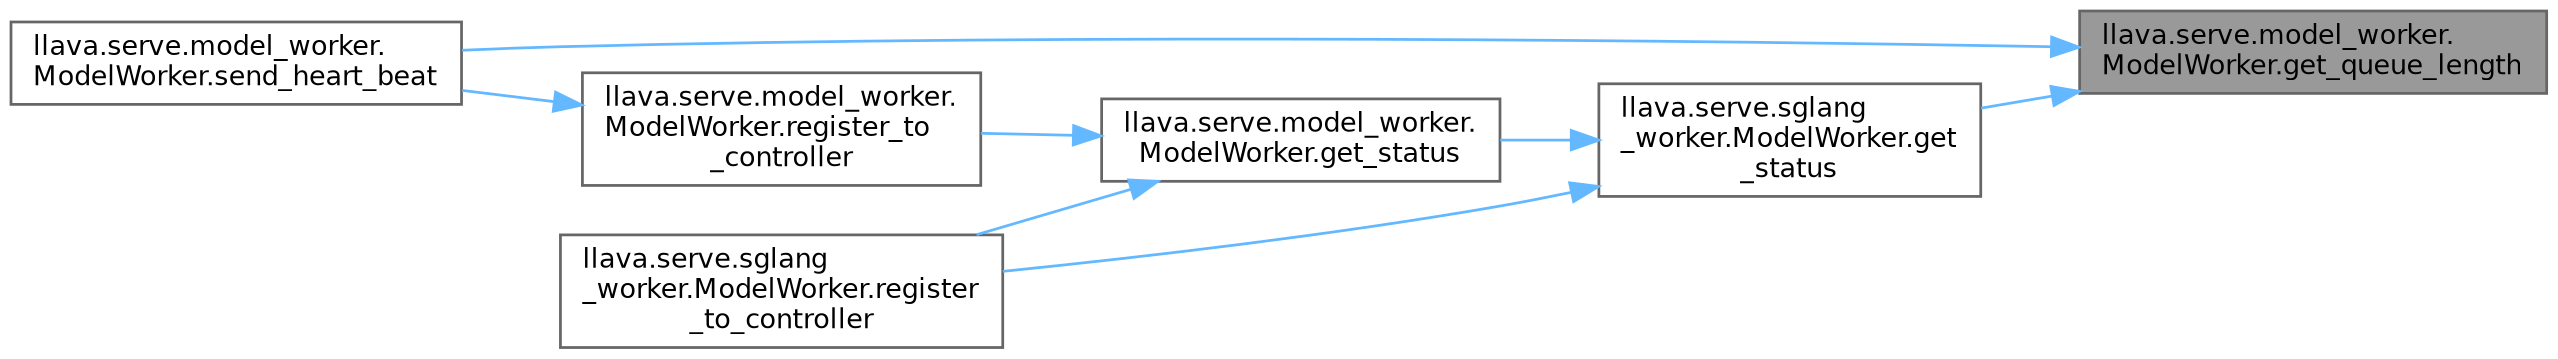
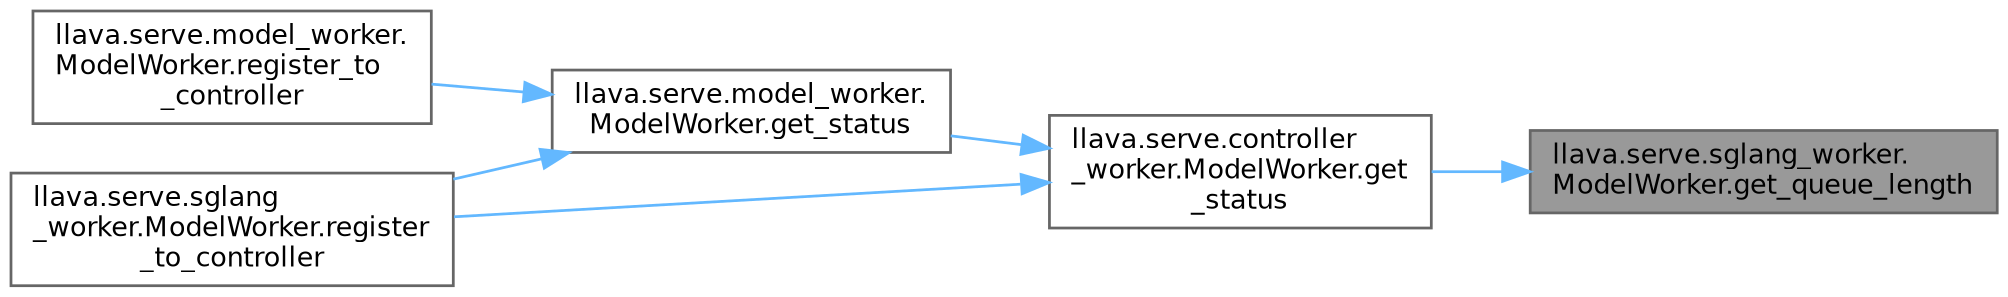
node "llava.serve.model_worker. ModelWorker.get_queue_length": label "llava.serve.model_worker. ModelWorker.get_queue_length" -> "llava.serve.sglang_worker. ModelWorker.get_queue_length"
node "llava.serve.model_worker. ModelWorker.send_heart_beat": removed
node "llava.serve.sglang _worker.ModelWorker.get _status": label "llava.serve.sglang _worker.ModelWorker.get _status" -> "llava.serve.controller _worker.ModelWorker.get _status"
